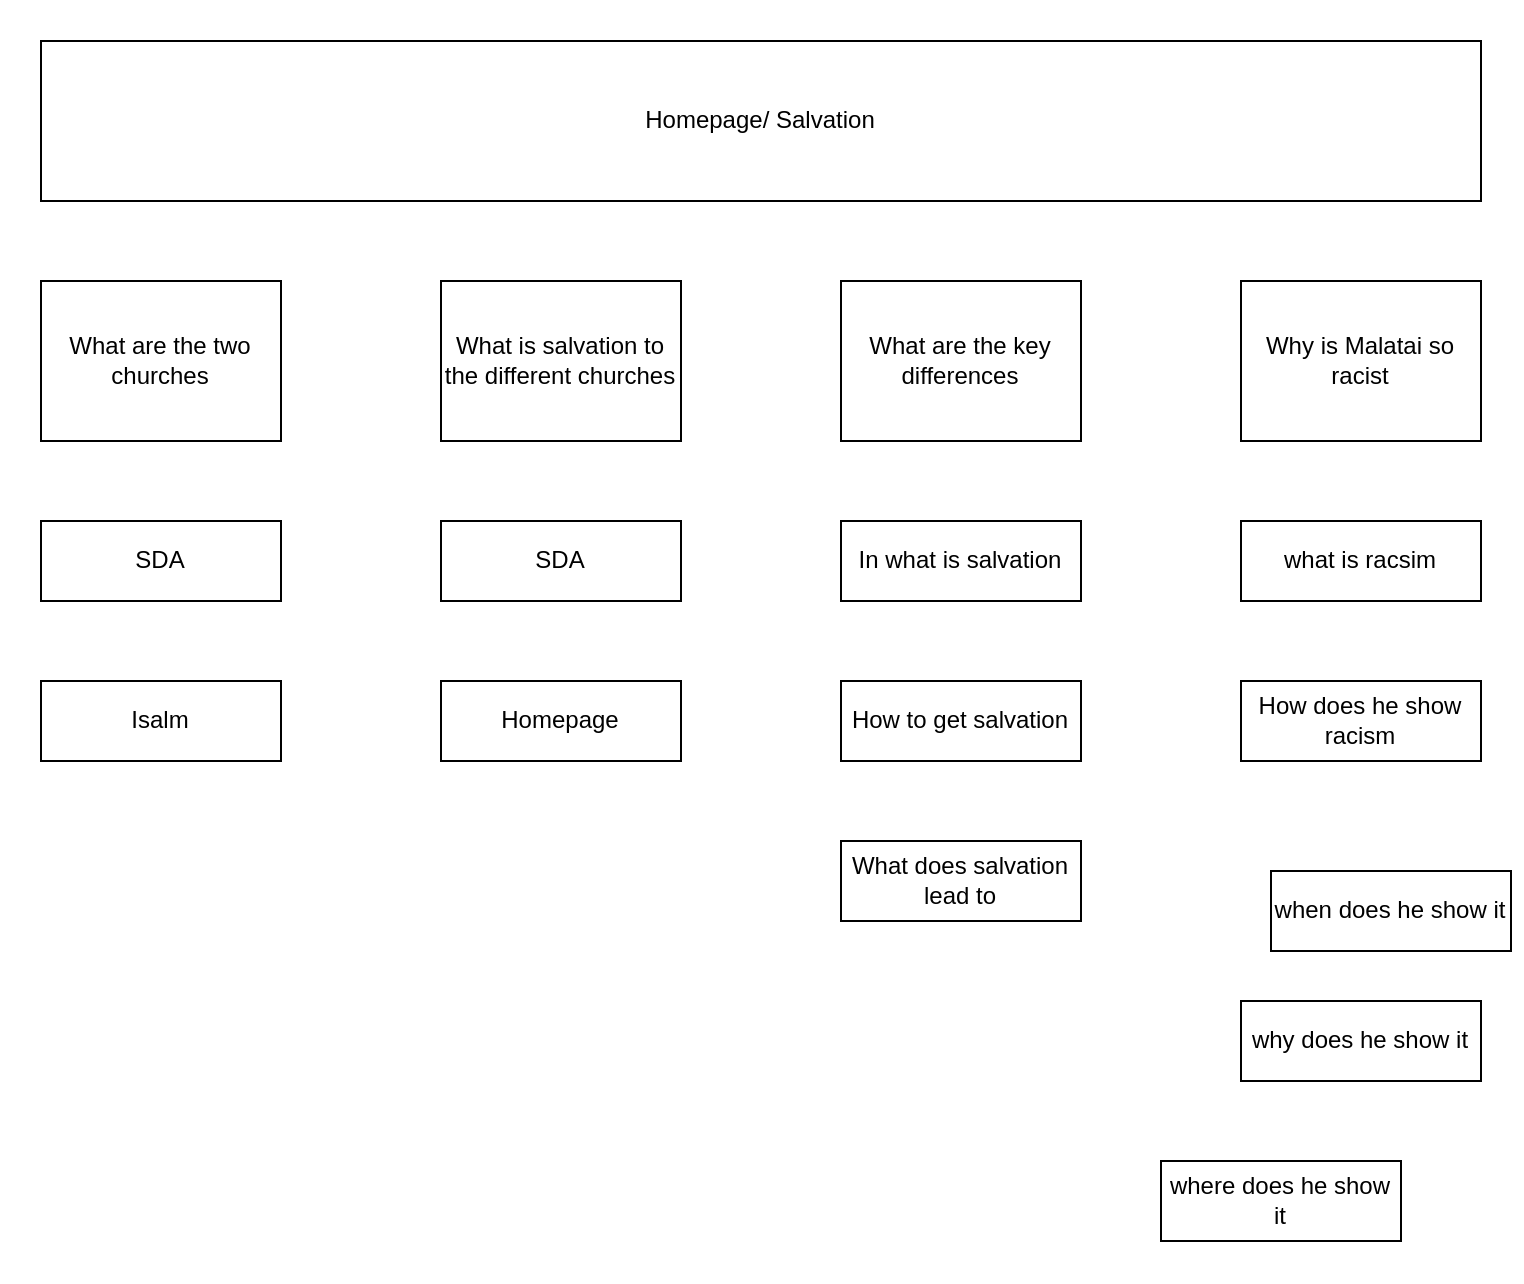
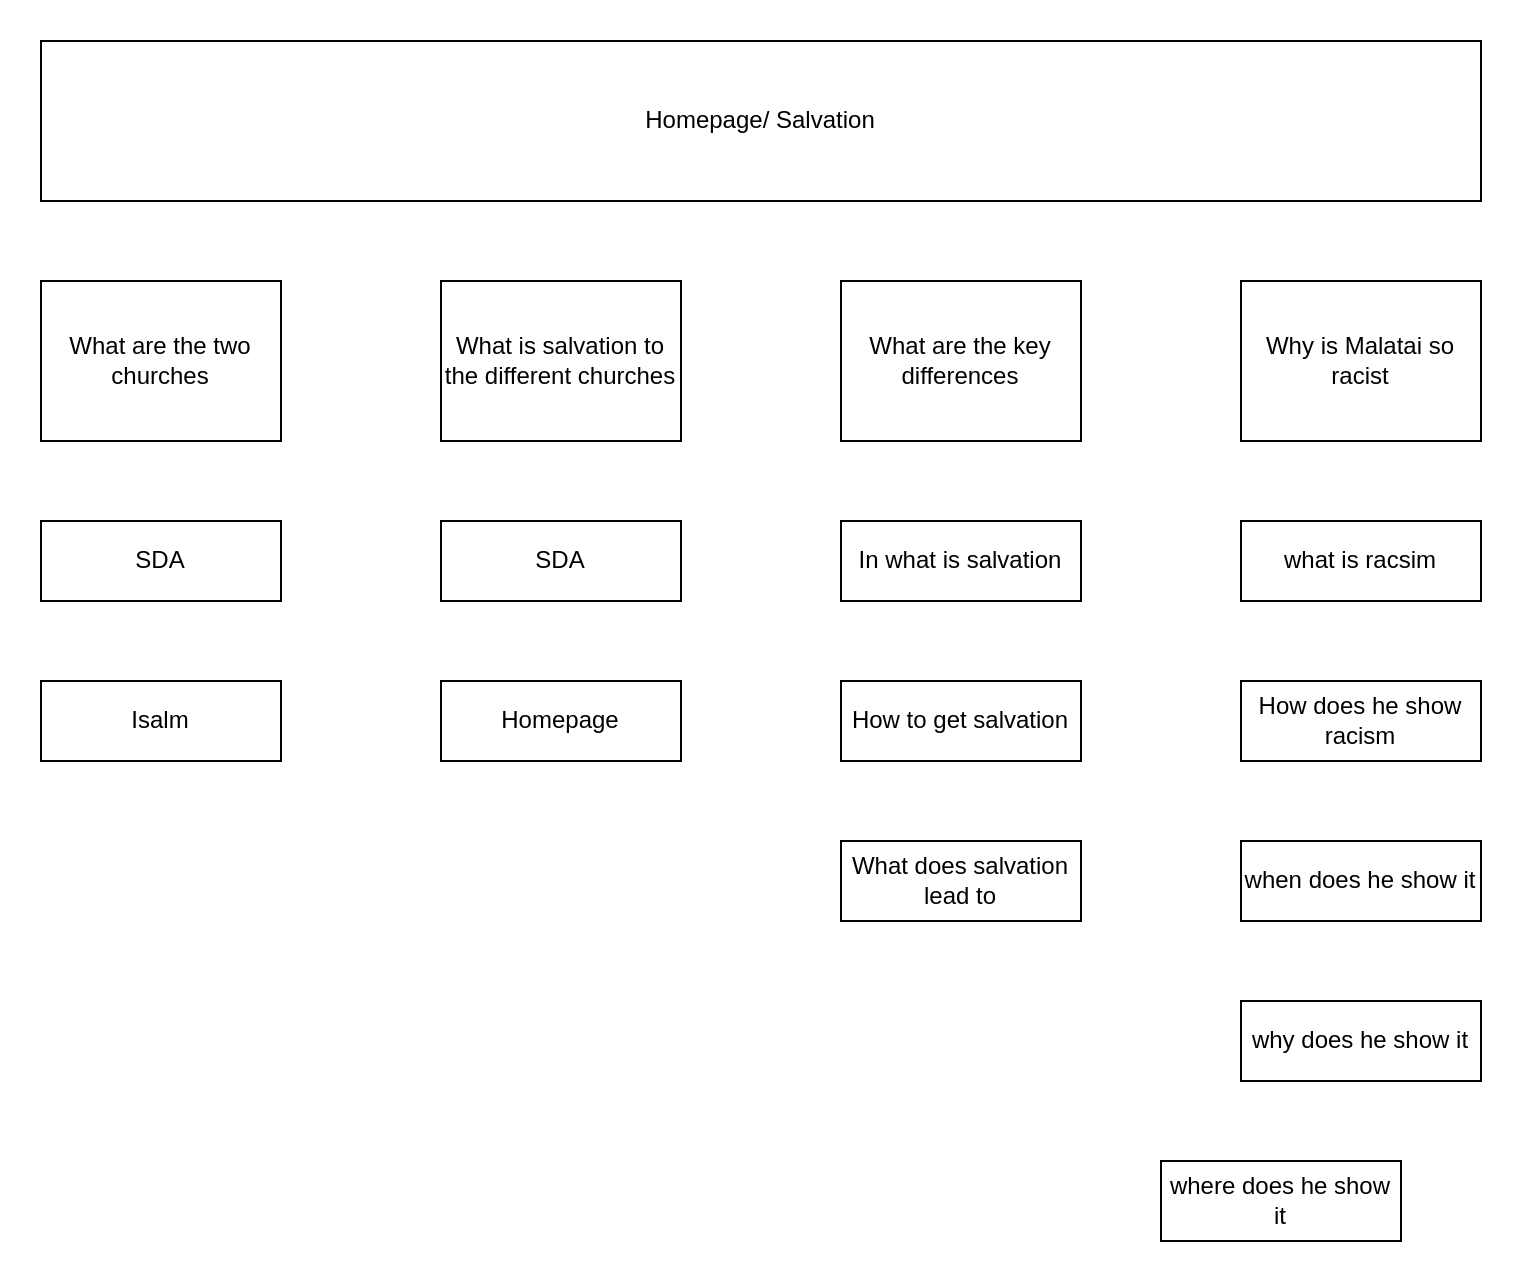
node "when does he show it": moved (1391, 911) -> (1361, 881)
